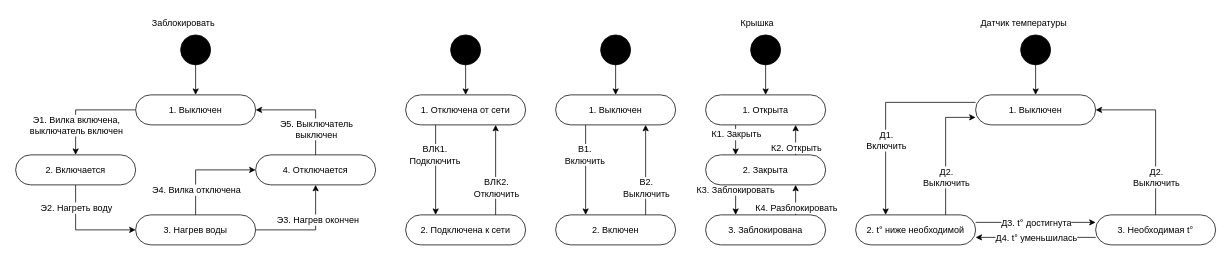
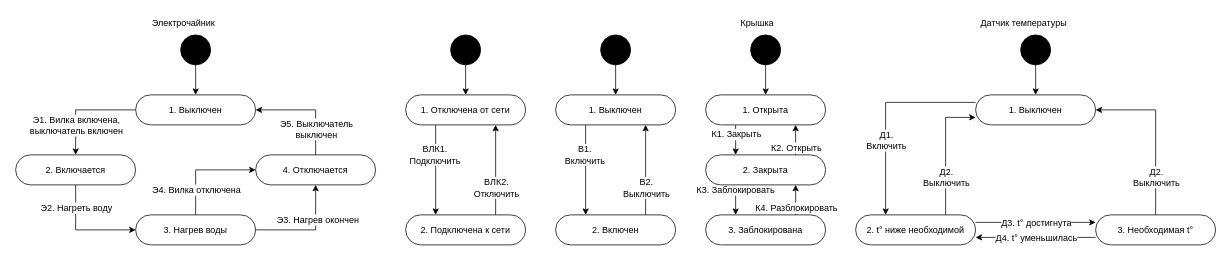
node "Заблокировать": label "Заблокировать" -> "Электрочайник"
